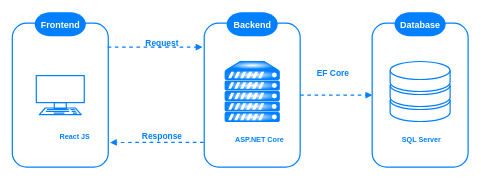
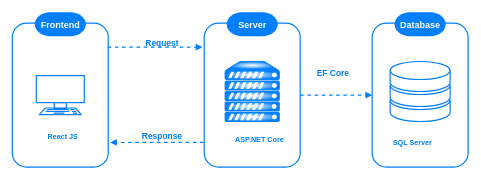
node "Backend": label "Backend" -> "Server"
node "React JS": moved (75, 137) -> (63, 137)
node "SQL Server": moved (422, 140) -> (413, 143)
